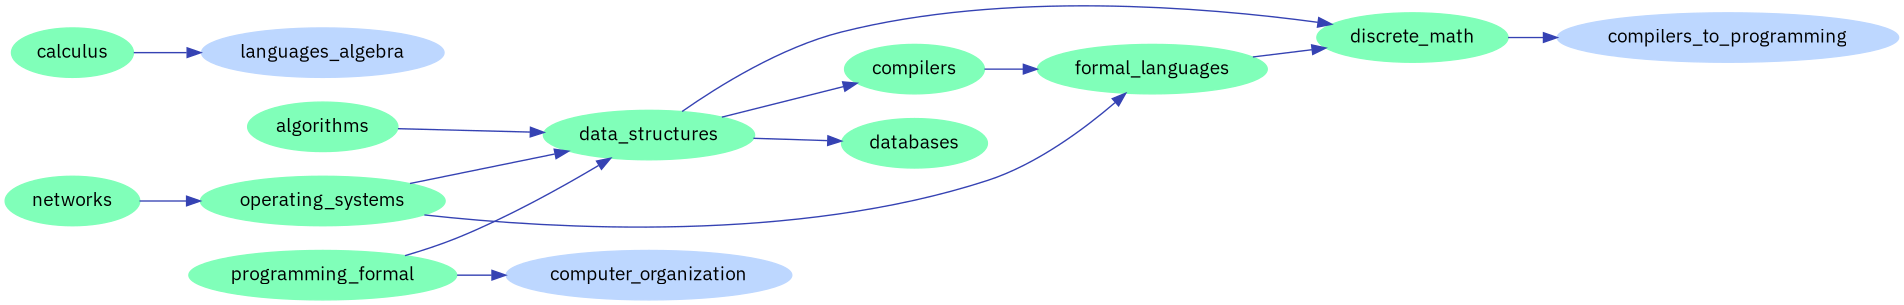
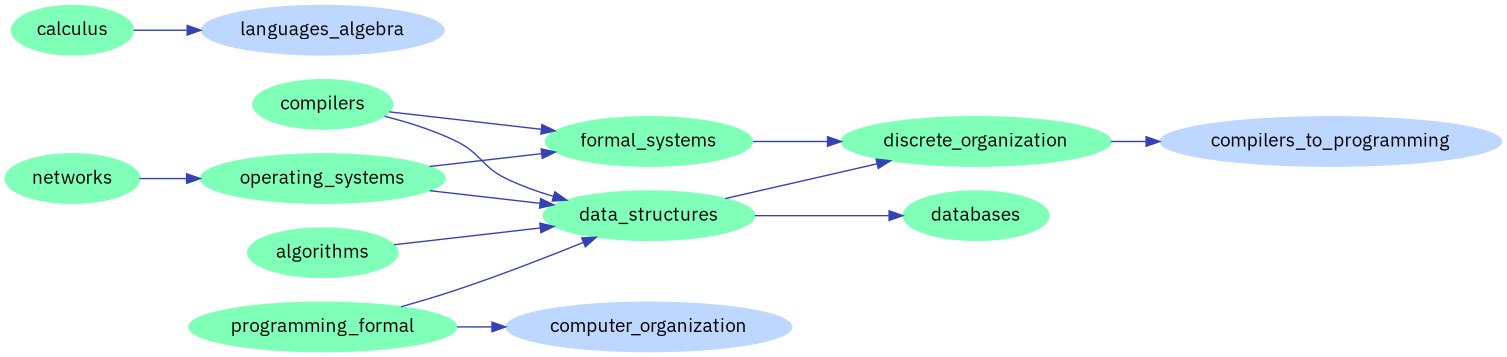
node "discrete_math": label "discrete_math" -> "discrete_organization"
node "formal_languages": label "formal_languages" -> "formal_systems"
edge "data_structures" -> "compilers": reversed
